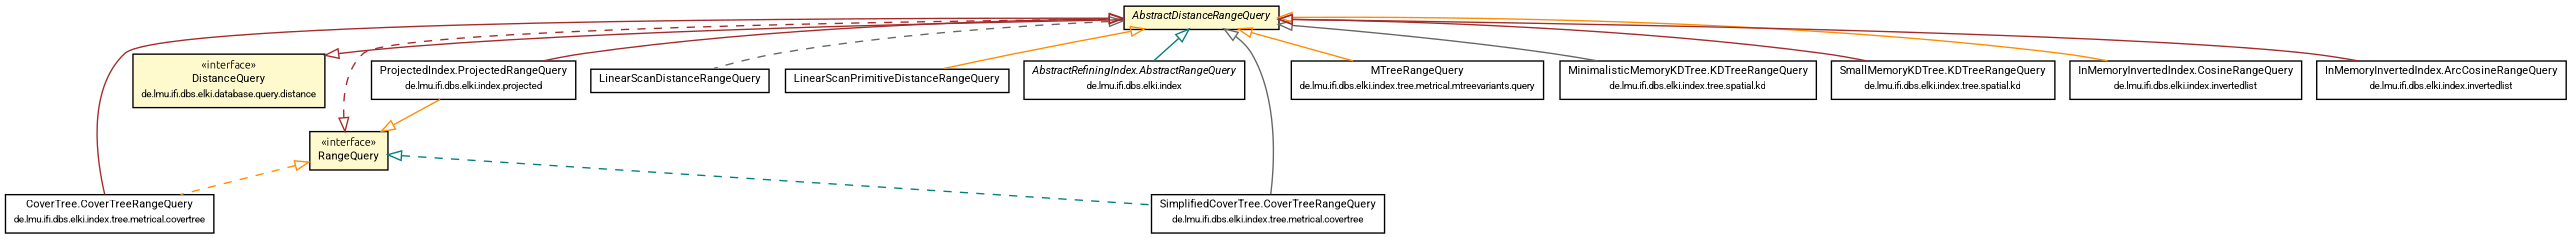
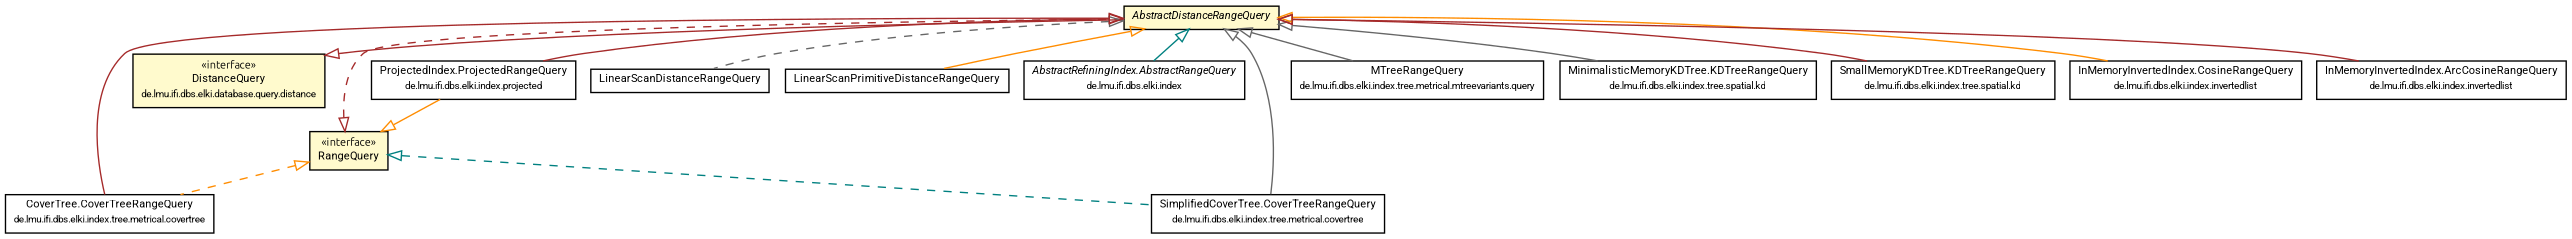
edge "MTreeRangeQuery" -> "AbstractDistanceRangeQuery": color darkorange -> gray40
